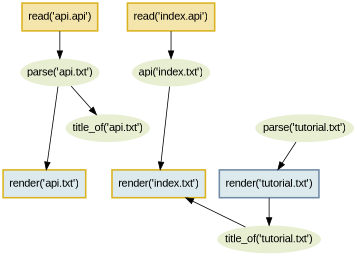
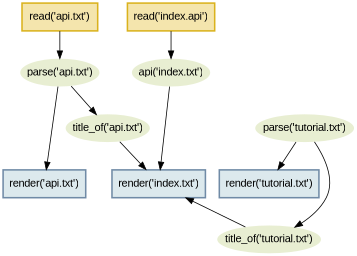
node "read('api.api')": label "read('api.api')" -> "read('api.txt')"
edge "title_of('api.txt')" -> "render('index.txt')": added
node "render('api.txt')": color #dab21d -> #708ba6
node "render('index.txt')": color #dab21d -> #708ba6
edge "render('tutorial.txt')" -> "title_of('tutorial.txt')": now "parse('tutorial.txt')" -> "title_of('tutorial.txt')"
